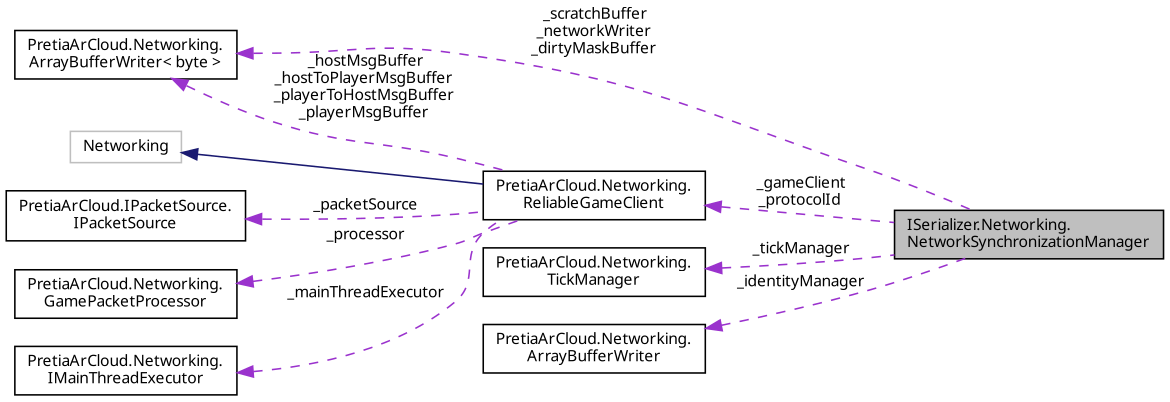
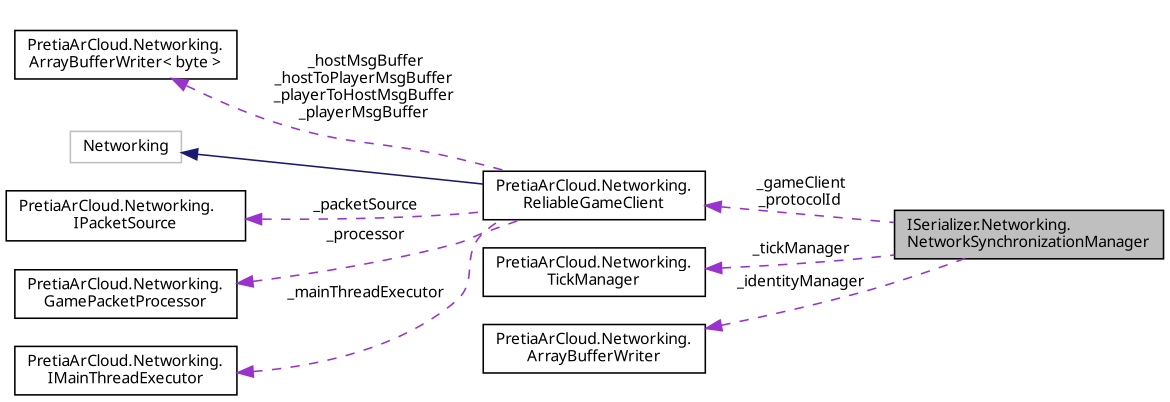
edge "ISerializer.Networking. NetworkSynchronizationManager" -> "PretiaArCloud.Networking. ArrayBufferWriter< byte >": removed, label "_scratchBuffer _networkWriter _dirtyMaskBuffer"
node "PretiaArCloud.IPacketSource. IPacketSource": label "PretiaArCloud.IPacketSource. IPacketSource" -> "PretiaArCloud.Networking. IPacketSource"
